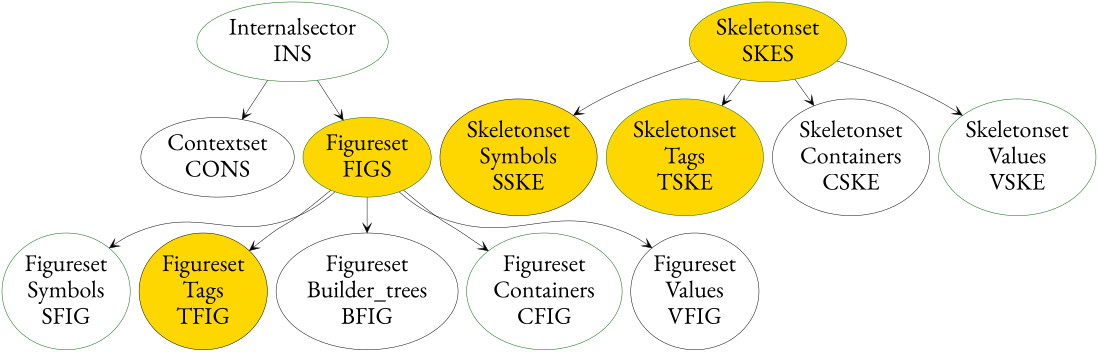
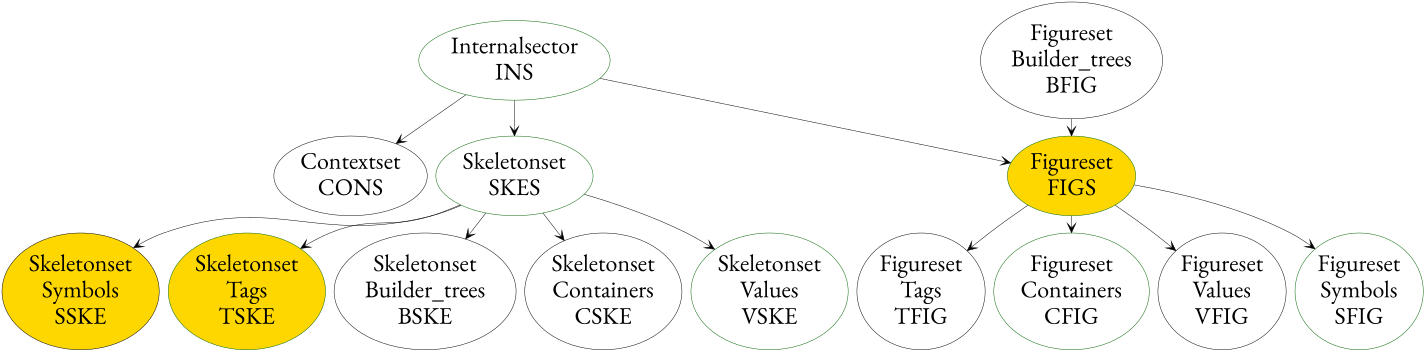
node "Skeletonset SKES": fillcolor gold -> white
edge "Internalsector INS" -> "Skeletonset SKES": added
edge "Figureset FIGS" -> "Figureset Builder_trees BFIG": reversed
node "Figureset Tags TFIG": fillcolor gold -> white
node "Skeletonset Builder_trees BSKE": added
